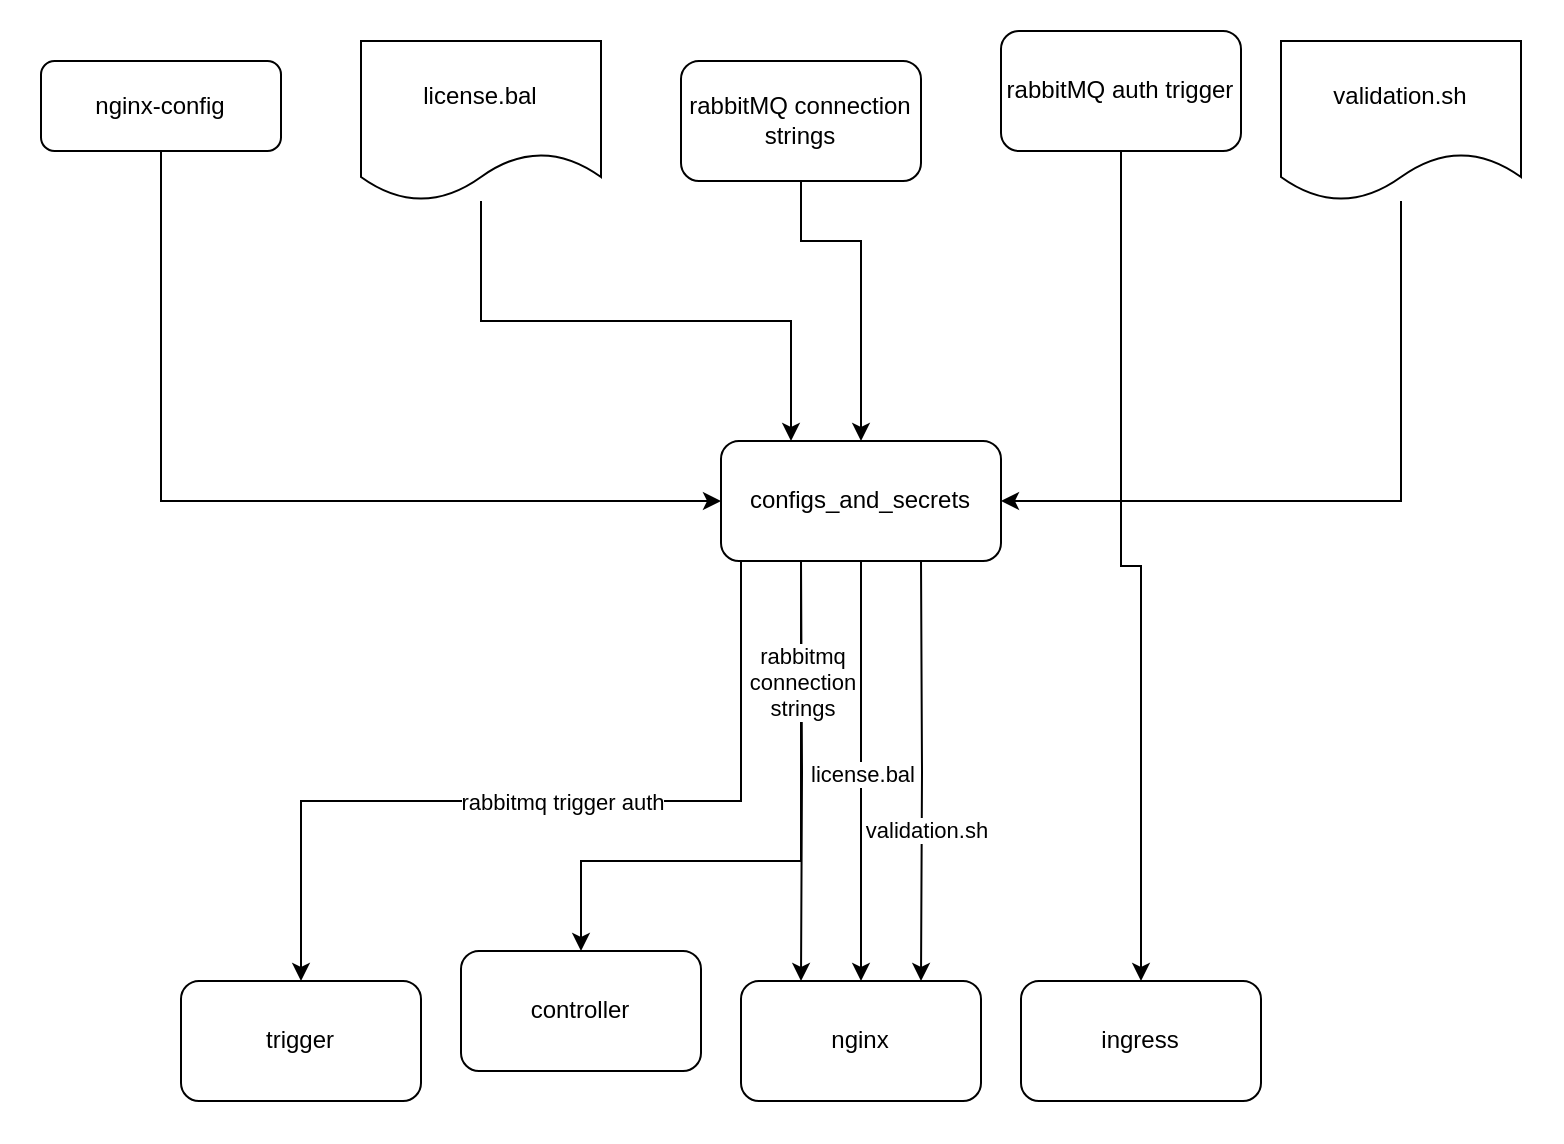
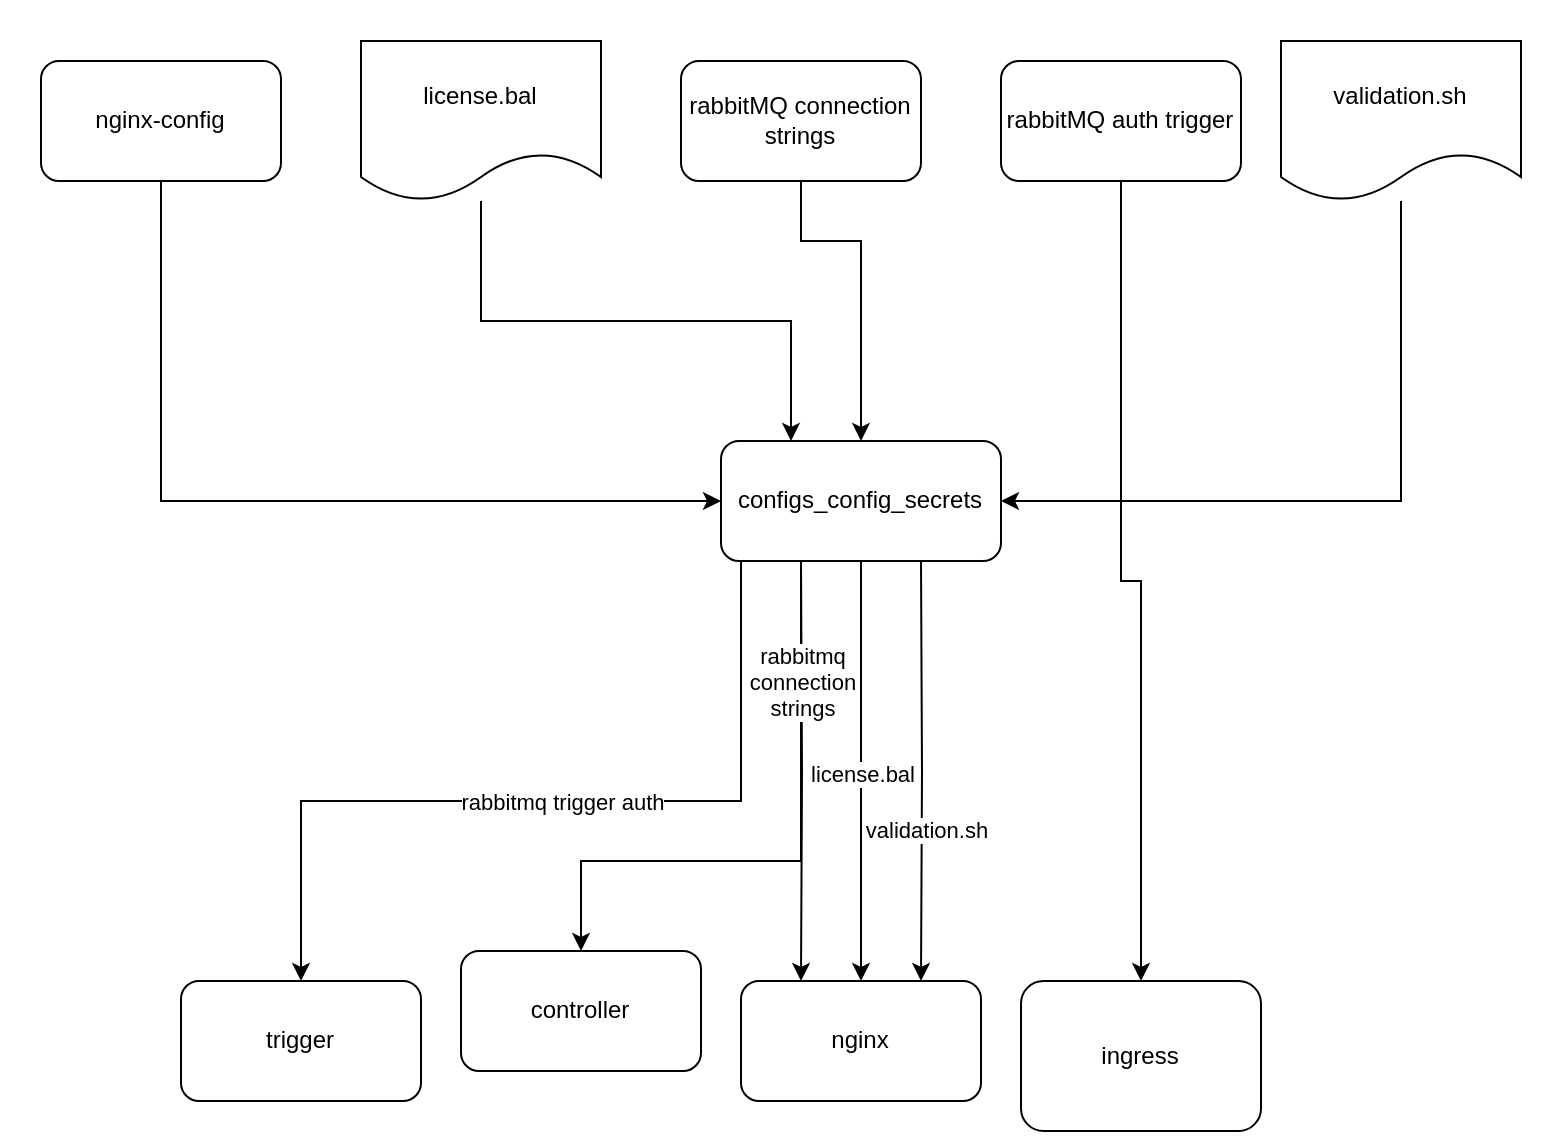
node "rabbitMQ auth trigger": moved (1121, 91) -> (1121, 121)
node "nginx-config": size 240x90 -> 240x120
node "configs_and_secrets": label "configs_and_secrets" -> "configs_config_secrets"
node "ingress": size 240x120 -> 240x150
